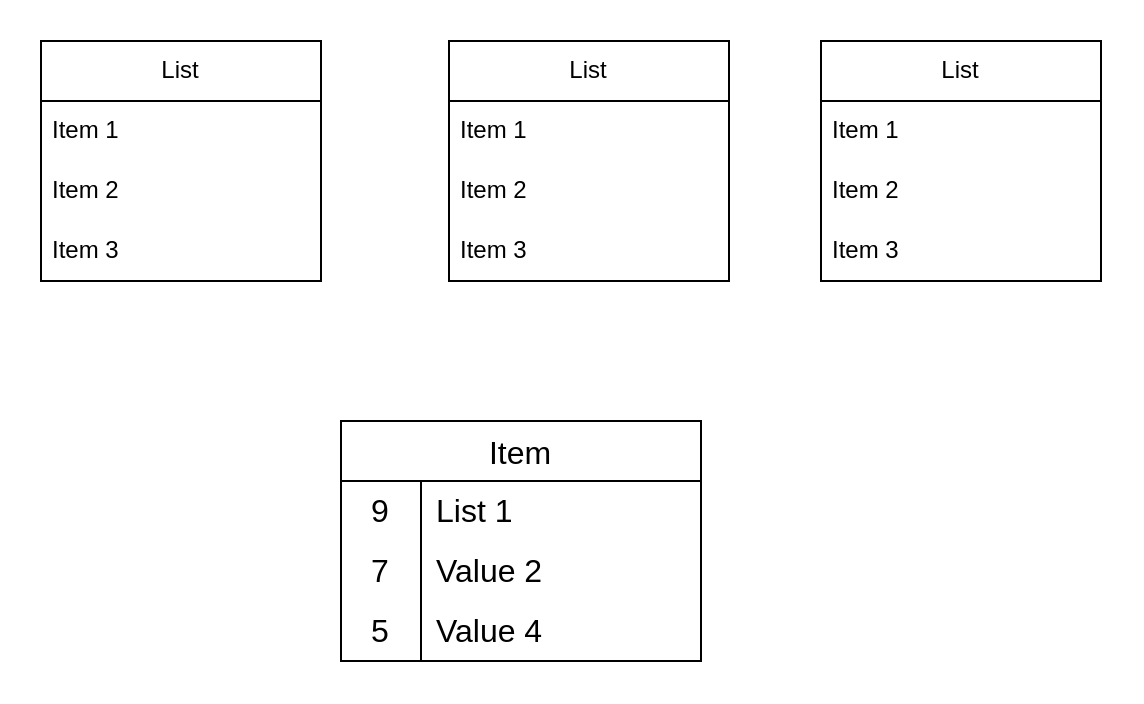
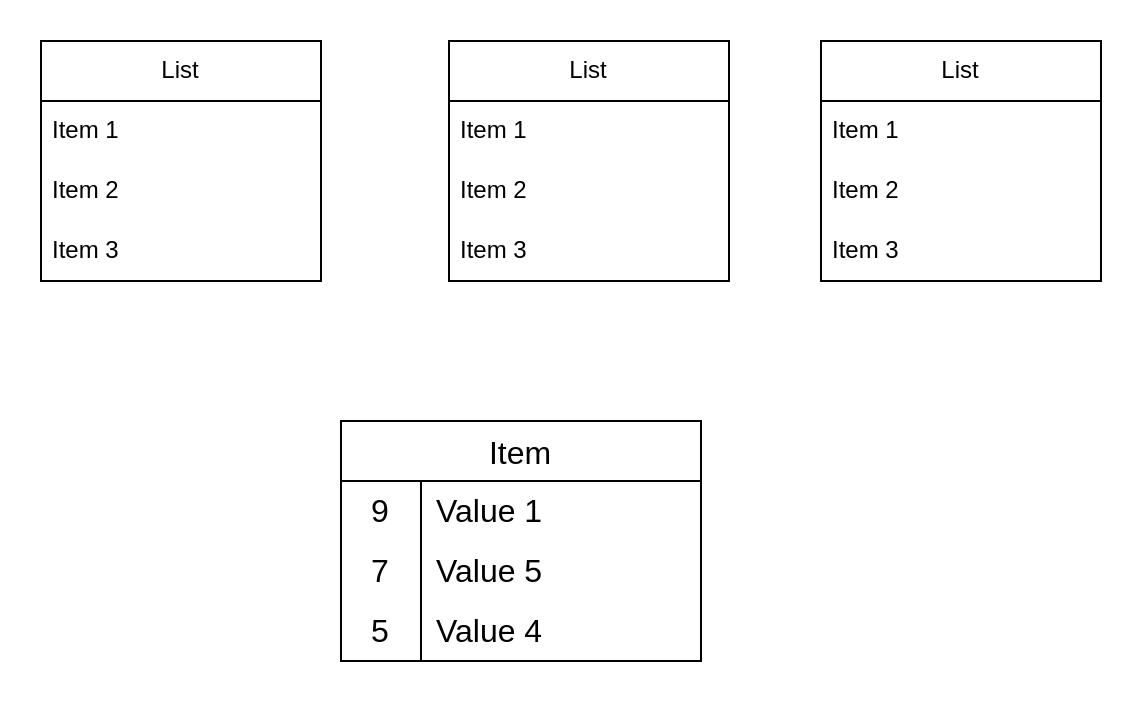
node "List 1": label "List 1" -> "Value 1"
node "Value 2": label "Value 2" -> "Value 5"
